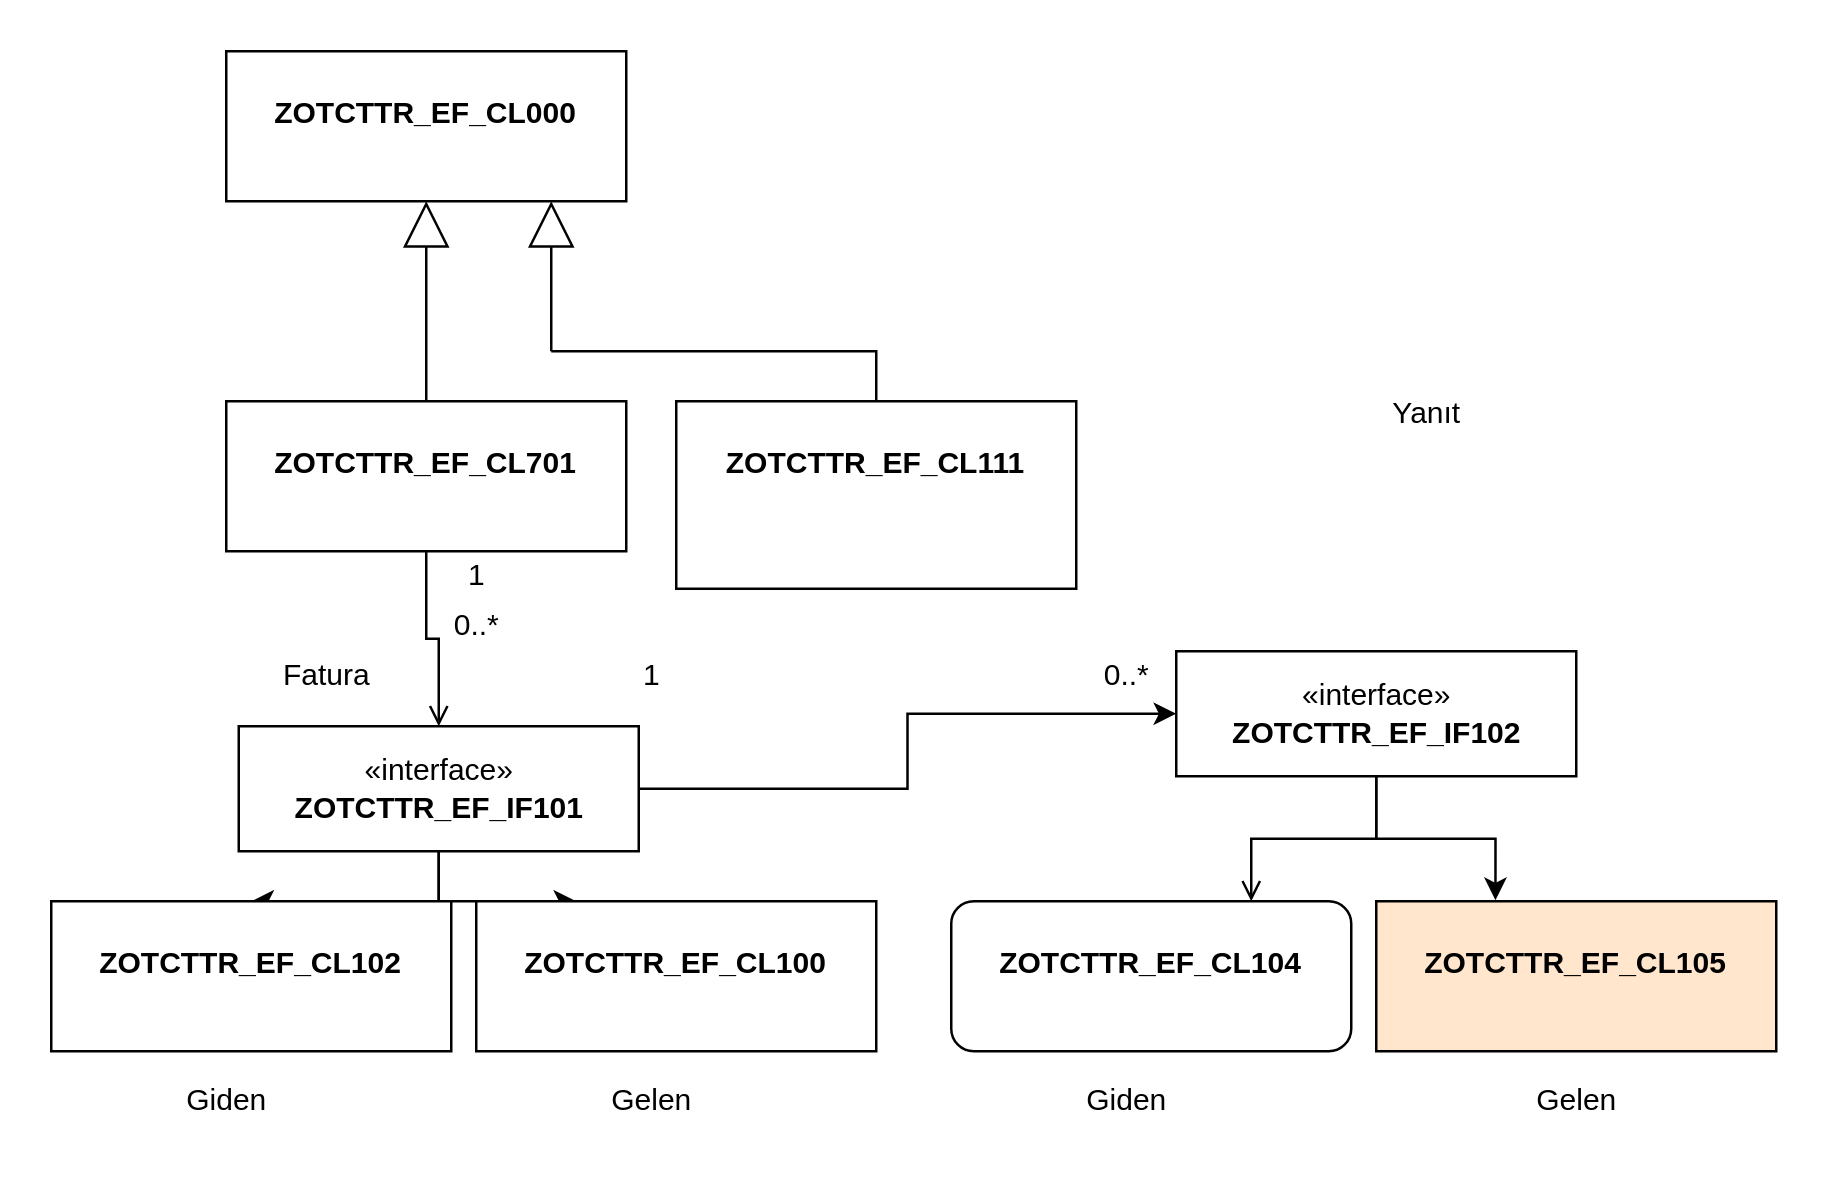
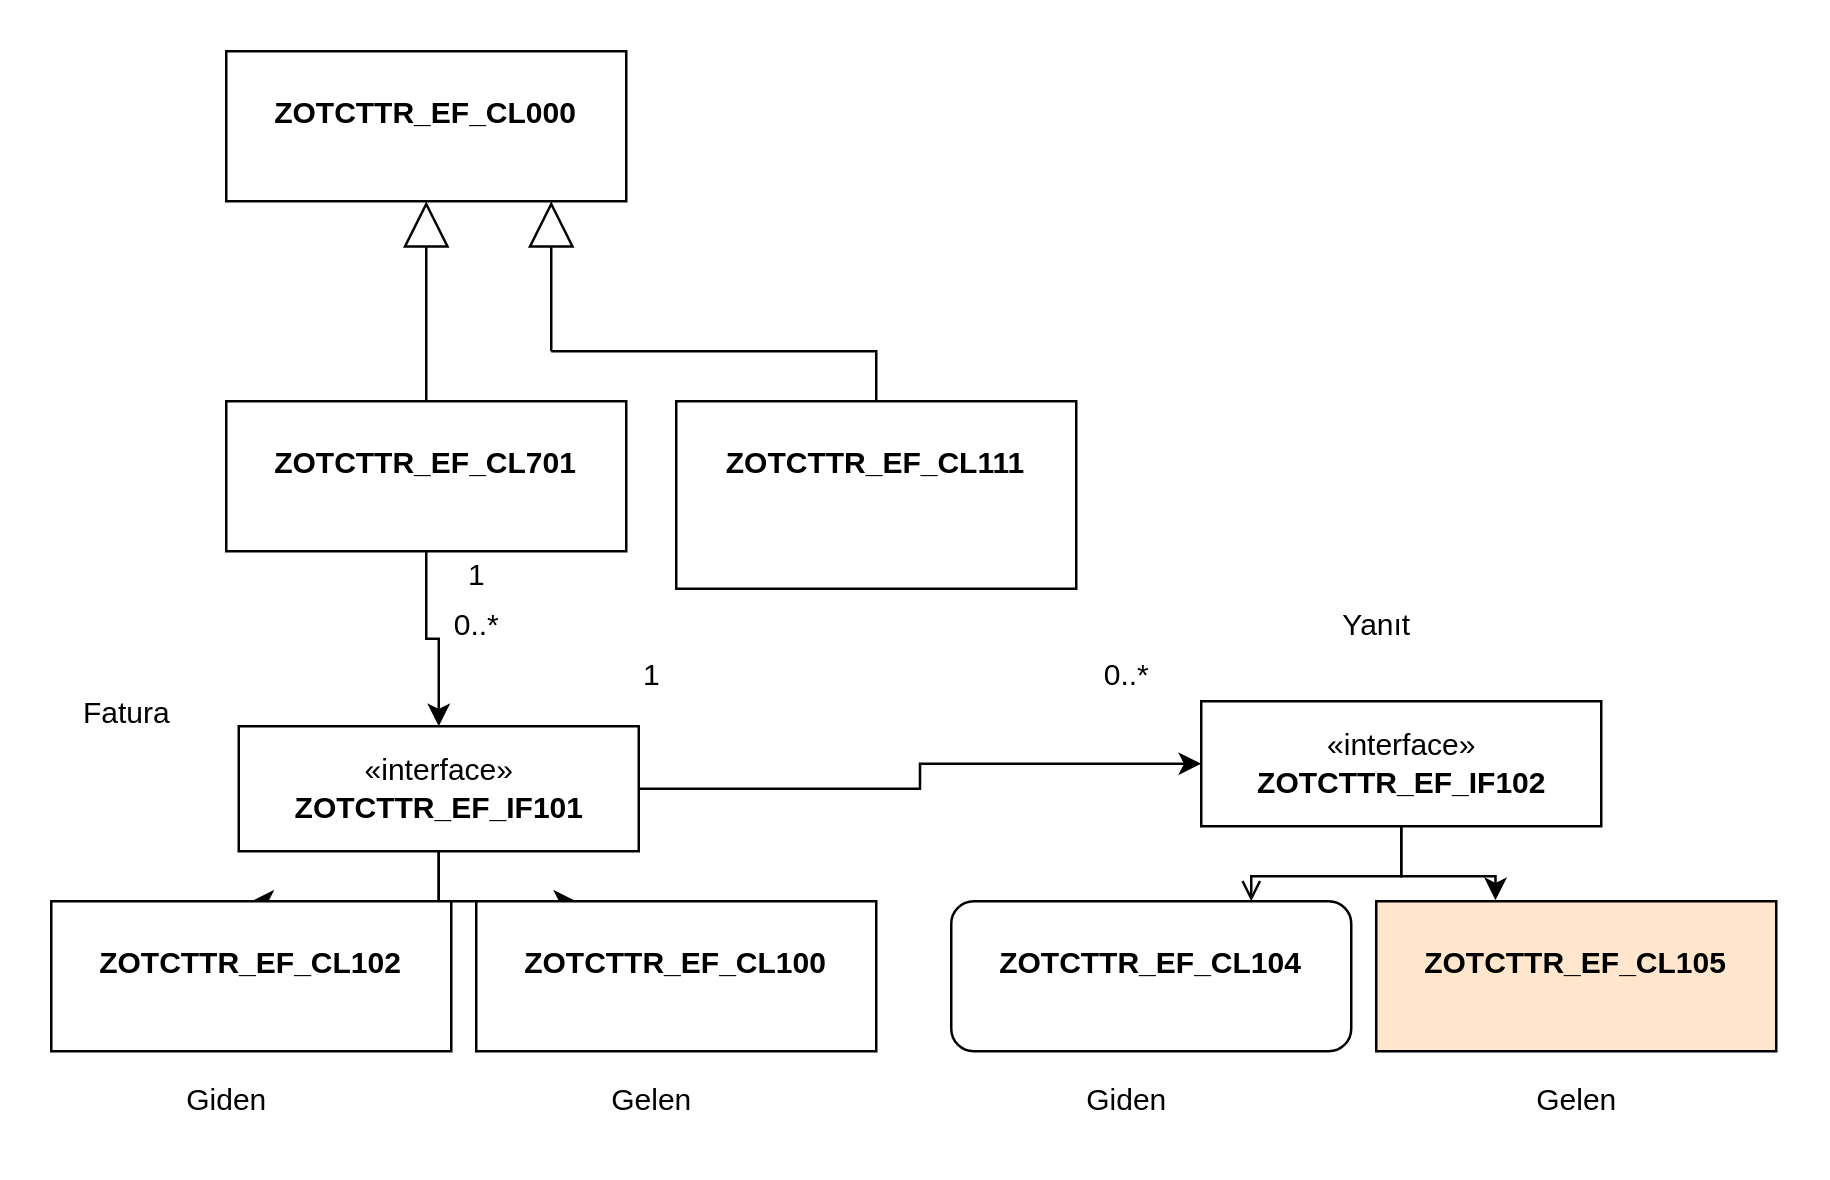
node "Yanıt": moved (1426, 414) -> (1376, 626)
node "Fatura": moved (326, 676) -> (126, 714)
edge "ZOTCTTR_EF_CL701" -> "«interface» ZOTCTTR_EF_IF101": arrowhead open -> classic
node "«interface» ZOTCTTR_EF_IF102": moved (1376, 714) -> (1401, 764)
